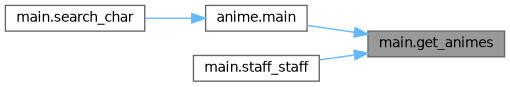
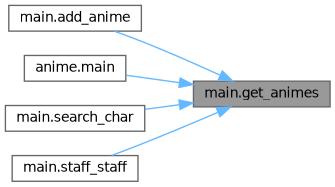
node "main.add_anime": added
edge "main.search_char" -> "anime.main": now "main.search_char" -> "main.get_animes"
